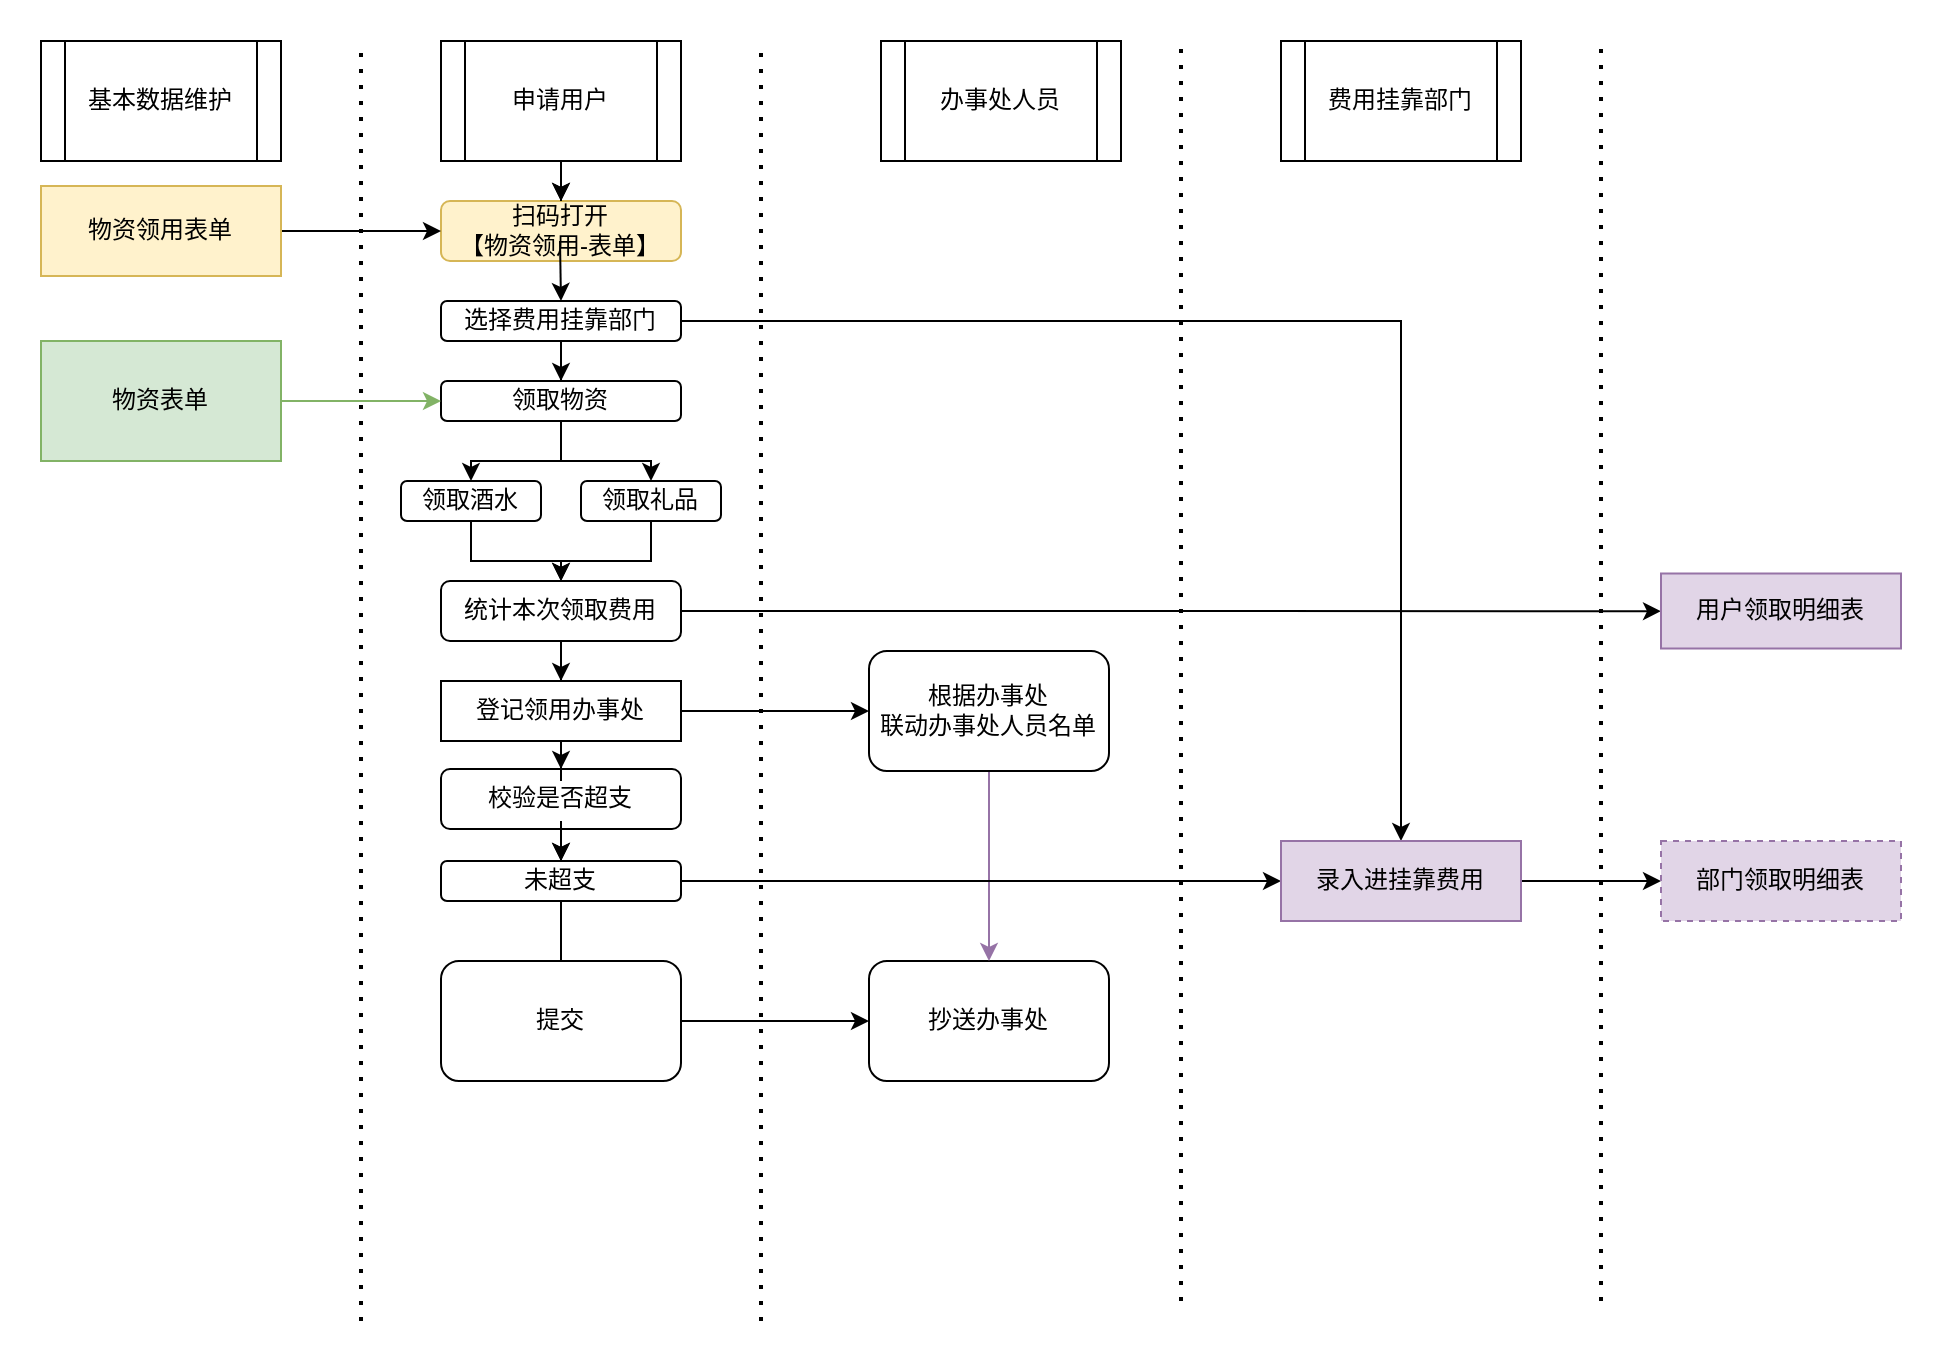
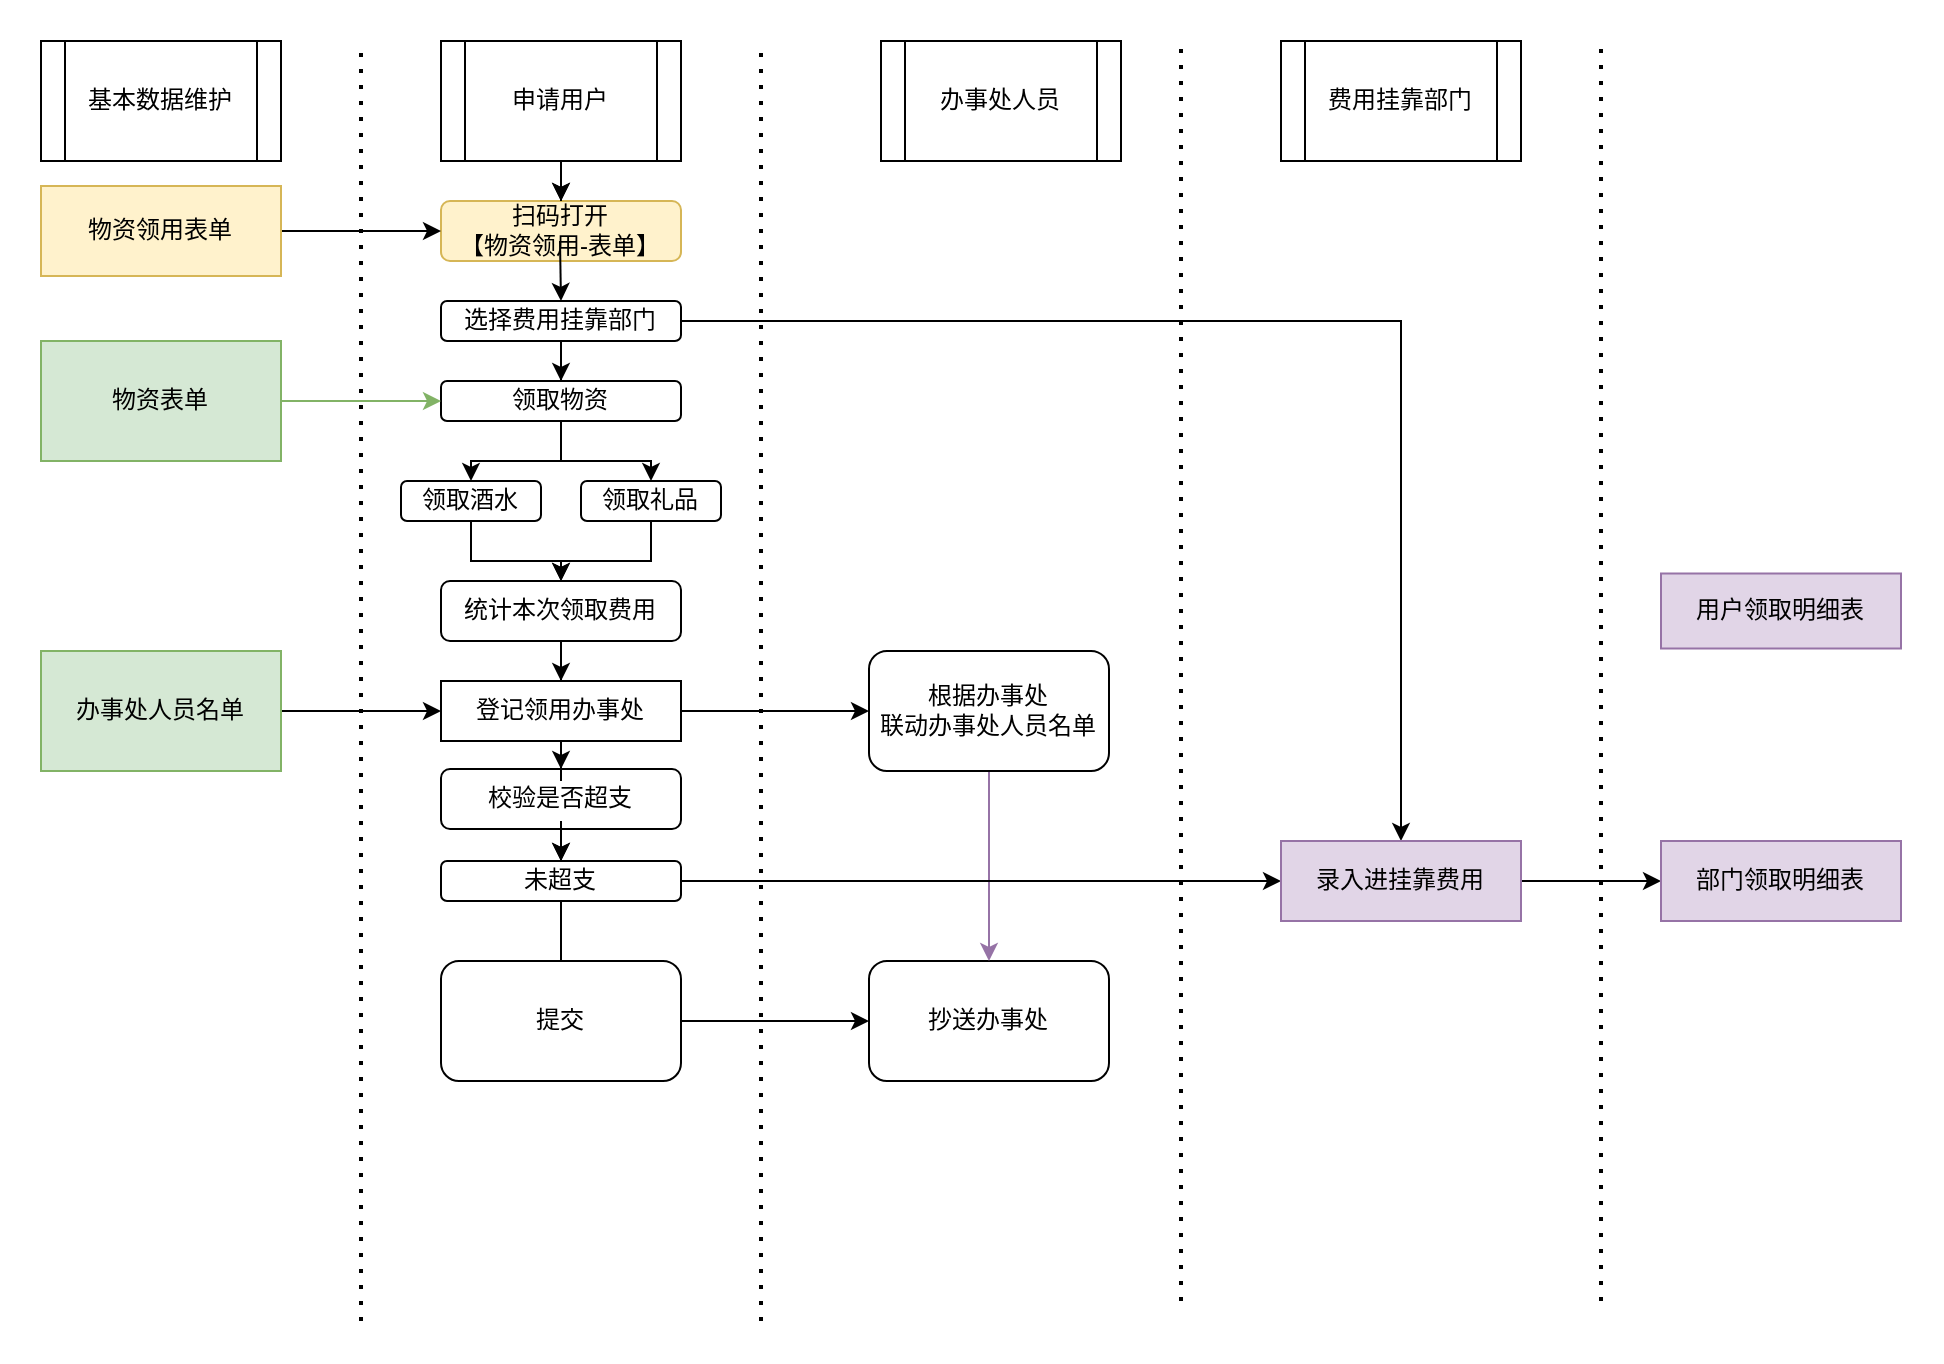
edge "统计本次领取费用" -> "用户领取明细表": removed
node "办事处人员名单": added
edge "办事处人员名单" -> "登记领用办事处": added
node "部门领取明细表": style dashed -> solid
